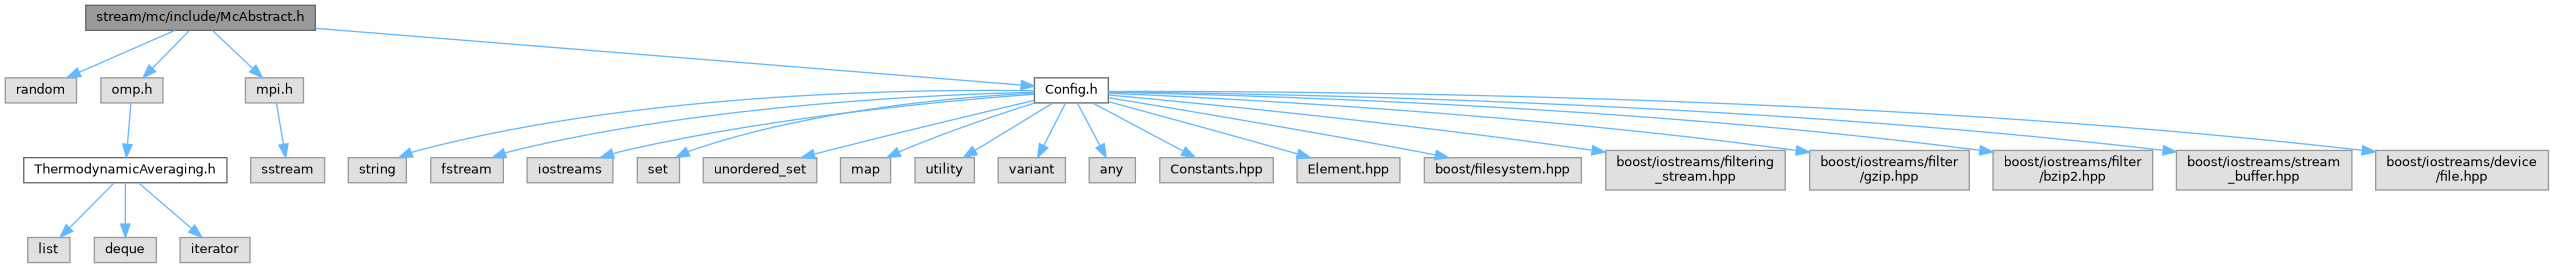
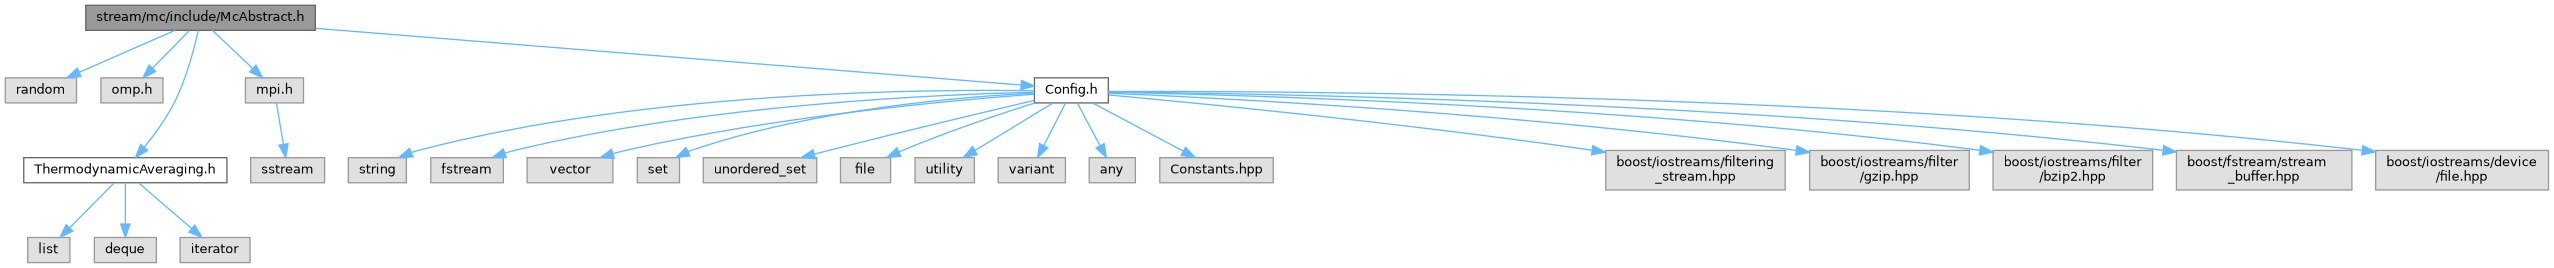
edge "omp.h" -> "ThermodynamicAveraging.h": now "stream/mc/include/McAbstract.h" -> "ThermodynamicAveraging.h"
node "iostreams": label "iostreams" -> "vector"
node "map": label "map" -> "file"
node "Element.hpp": removed
node "boost/filesystem.hpp": removed
node "boost/iostreams/stream _buffer.hpp": label "boost/iostreams/stream _buffer.hpp" -> "boost/fstream/stream _buffer.hpp"
